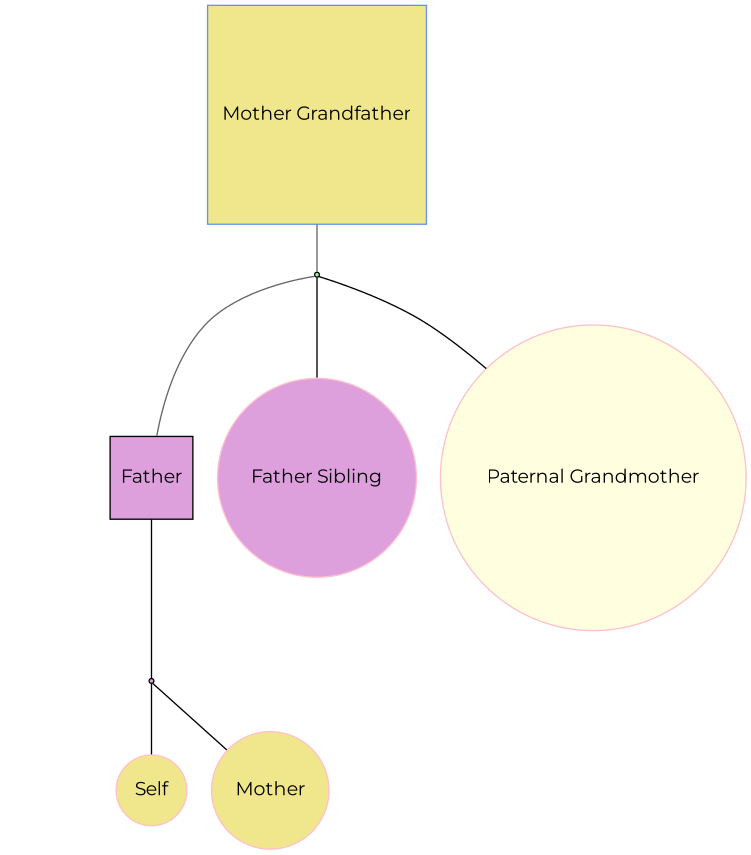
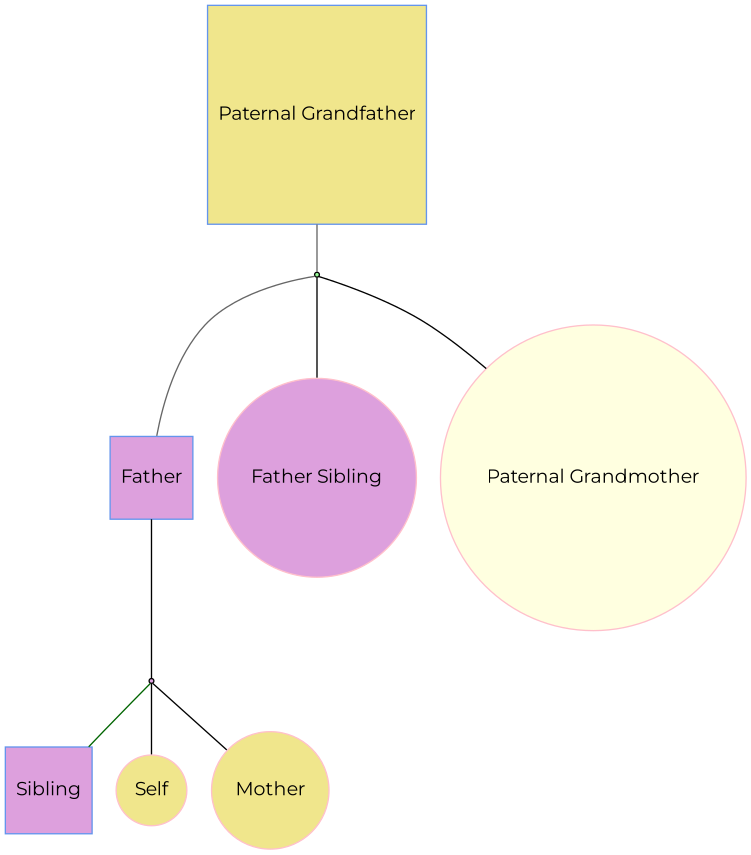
node "Mother Grandfather": label "Mother Grandfather" -> "Paternal Grandfather"
node "Father": color black -> cornflowerblue
node "Sibling": added
